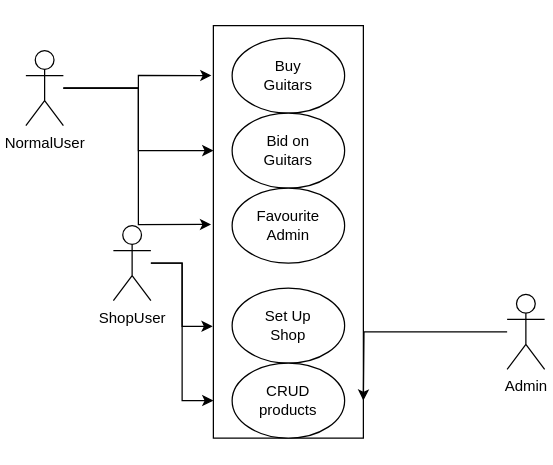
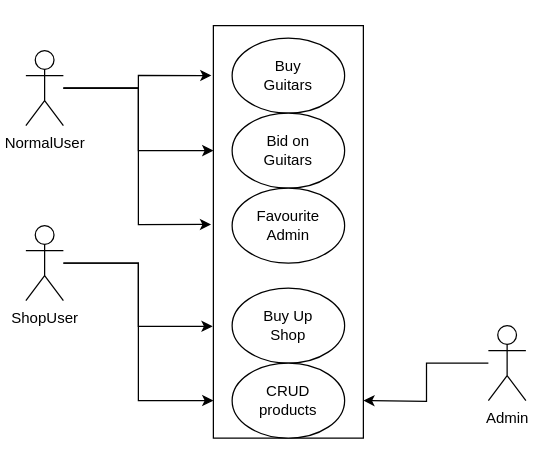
node "ShopUser": moved (132, 263) -> (44, 263)
node "Set Up Shop": label "Set Up Shop" -> "Buy Up Shop"
node "Admin": moved (526, 332) -> (507, 363)
